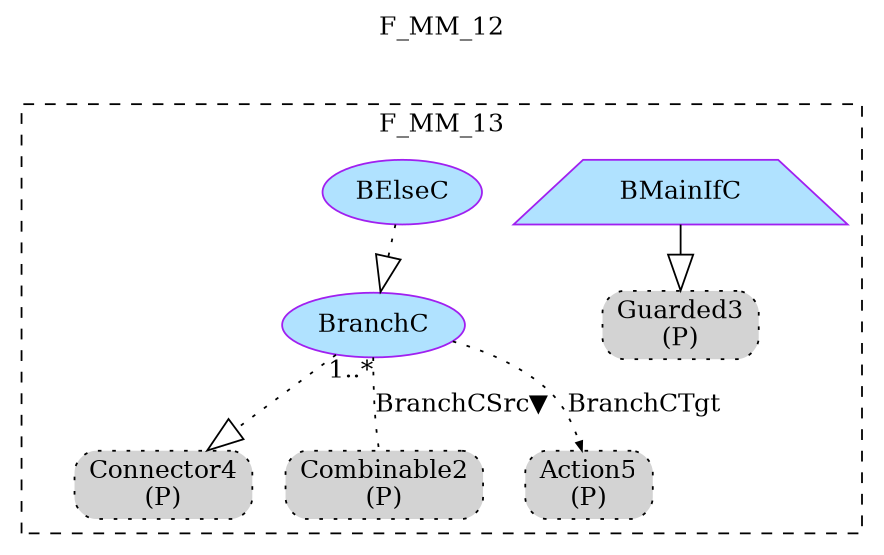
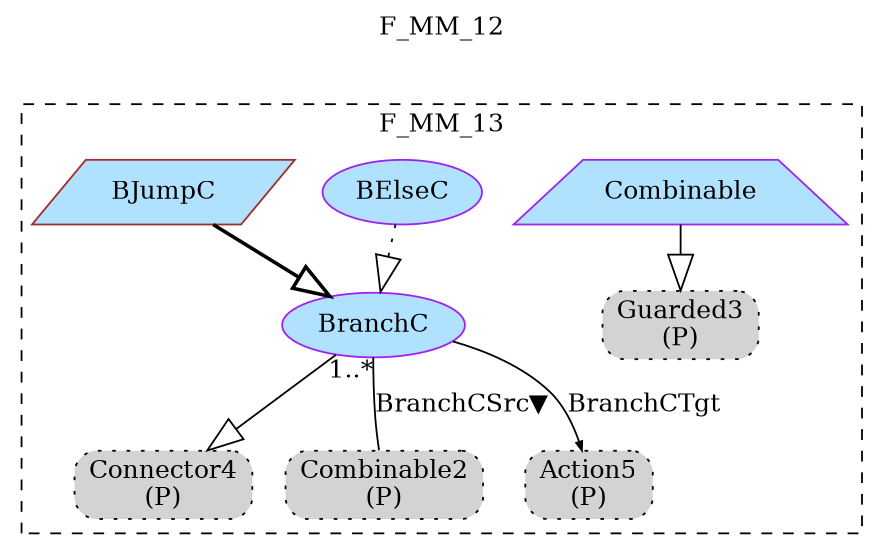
node "BJumpC": added
node "BMainIfC": label "BMainIfC" -> "Combinable"
edge "BranchC" -> "Action5": style dotted -> solid
edge "BranchC" -> "Connector4": style dotted -> solid
edge "BranchC" -- "Combinable2": style dotted -> solid
